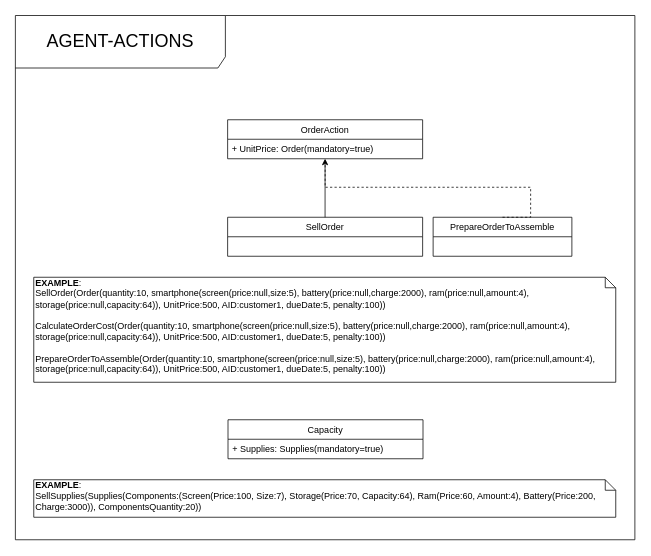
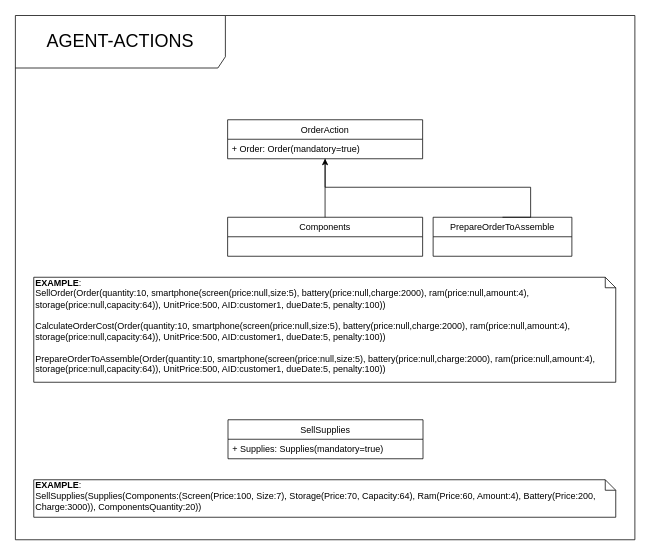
node "+ UnitPrice: Order(mandatory=true)": label "+ UnitPrice: Order(mandatory=true)" -> "+ Order: Order(mandatory=true)"
edge "OrderAction" -- "PrepareOrderToAssemble": style dashed -> solid
node "SellOrder": label "SellOrder" -> "Components"
node "Capacity": label "Capacity" -> "SellSupplies"
